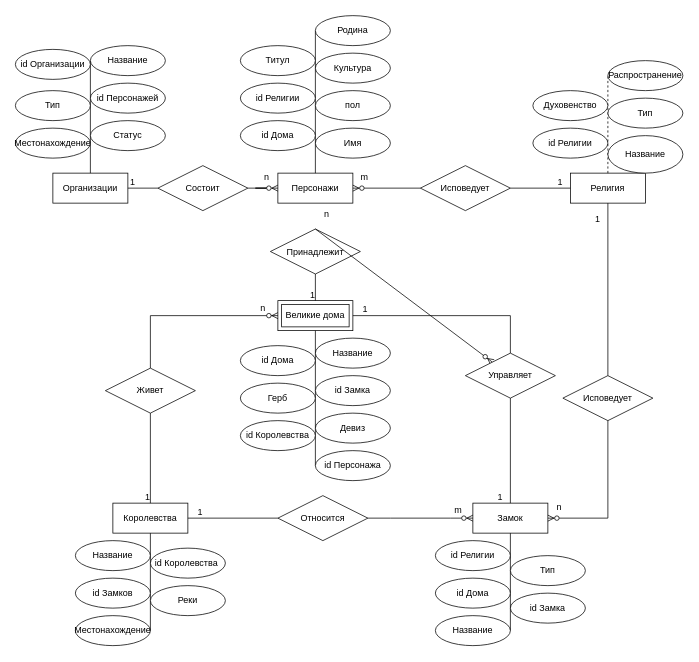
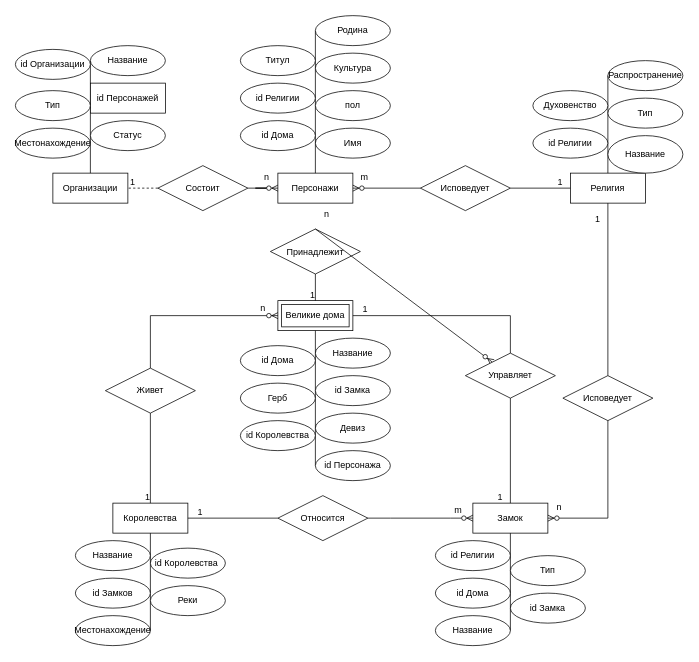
node "id Персонажей": shape ellipse -> rectangle
edge "Распространение" -- "Религия": style dashed -> solid
edge "Организации" -- "Состоит": style solid -> dashed
